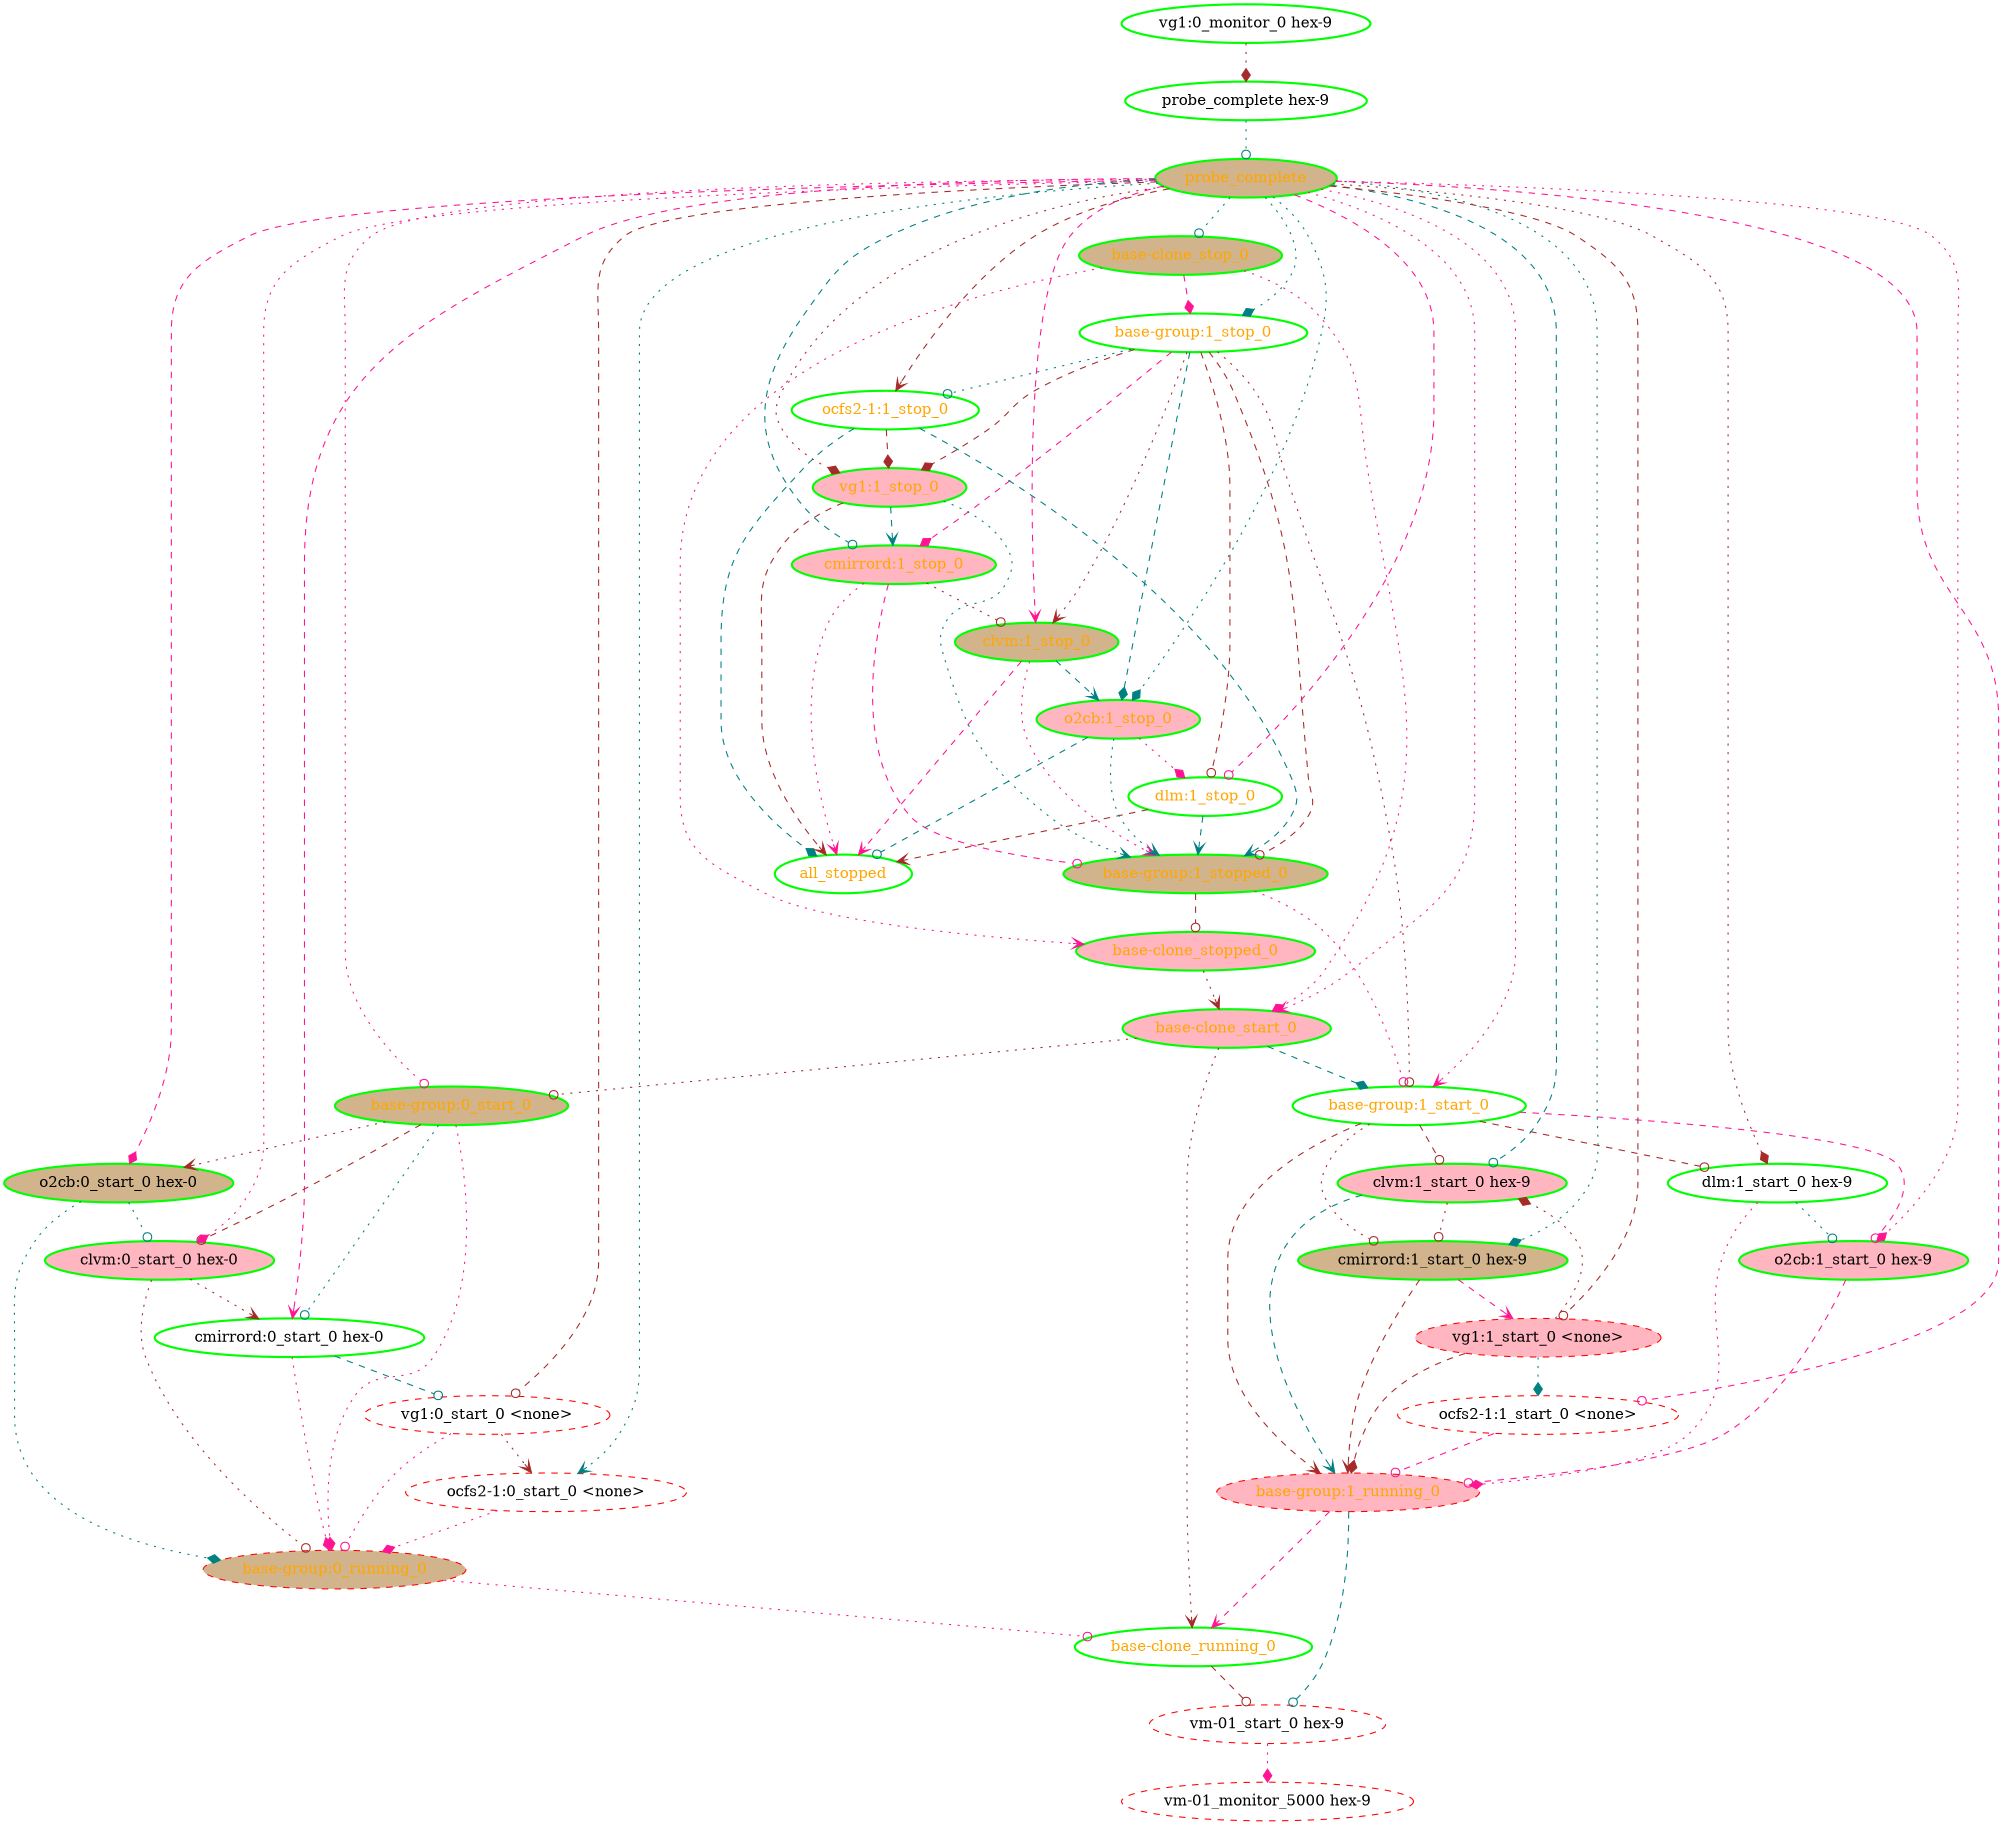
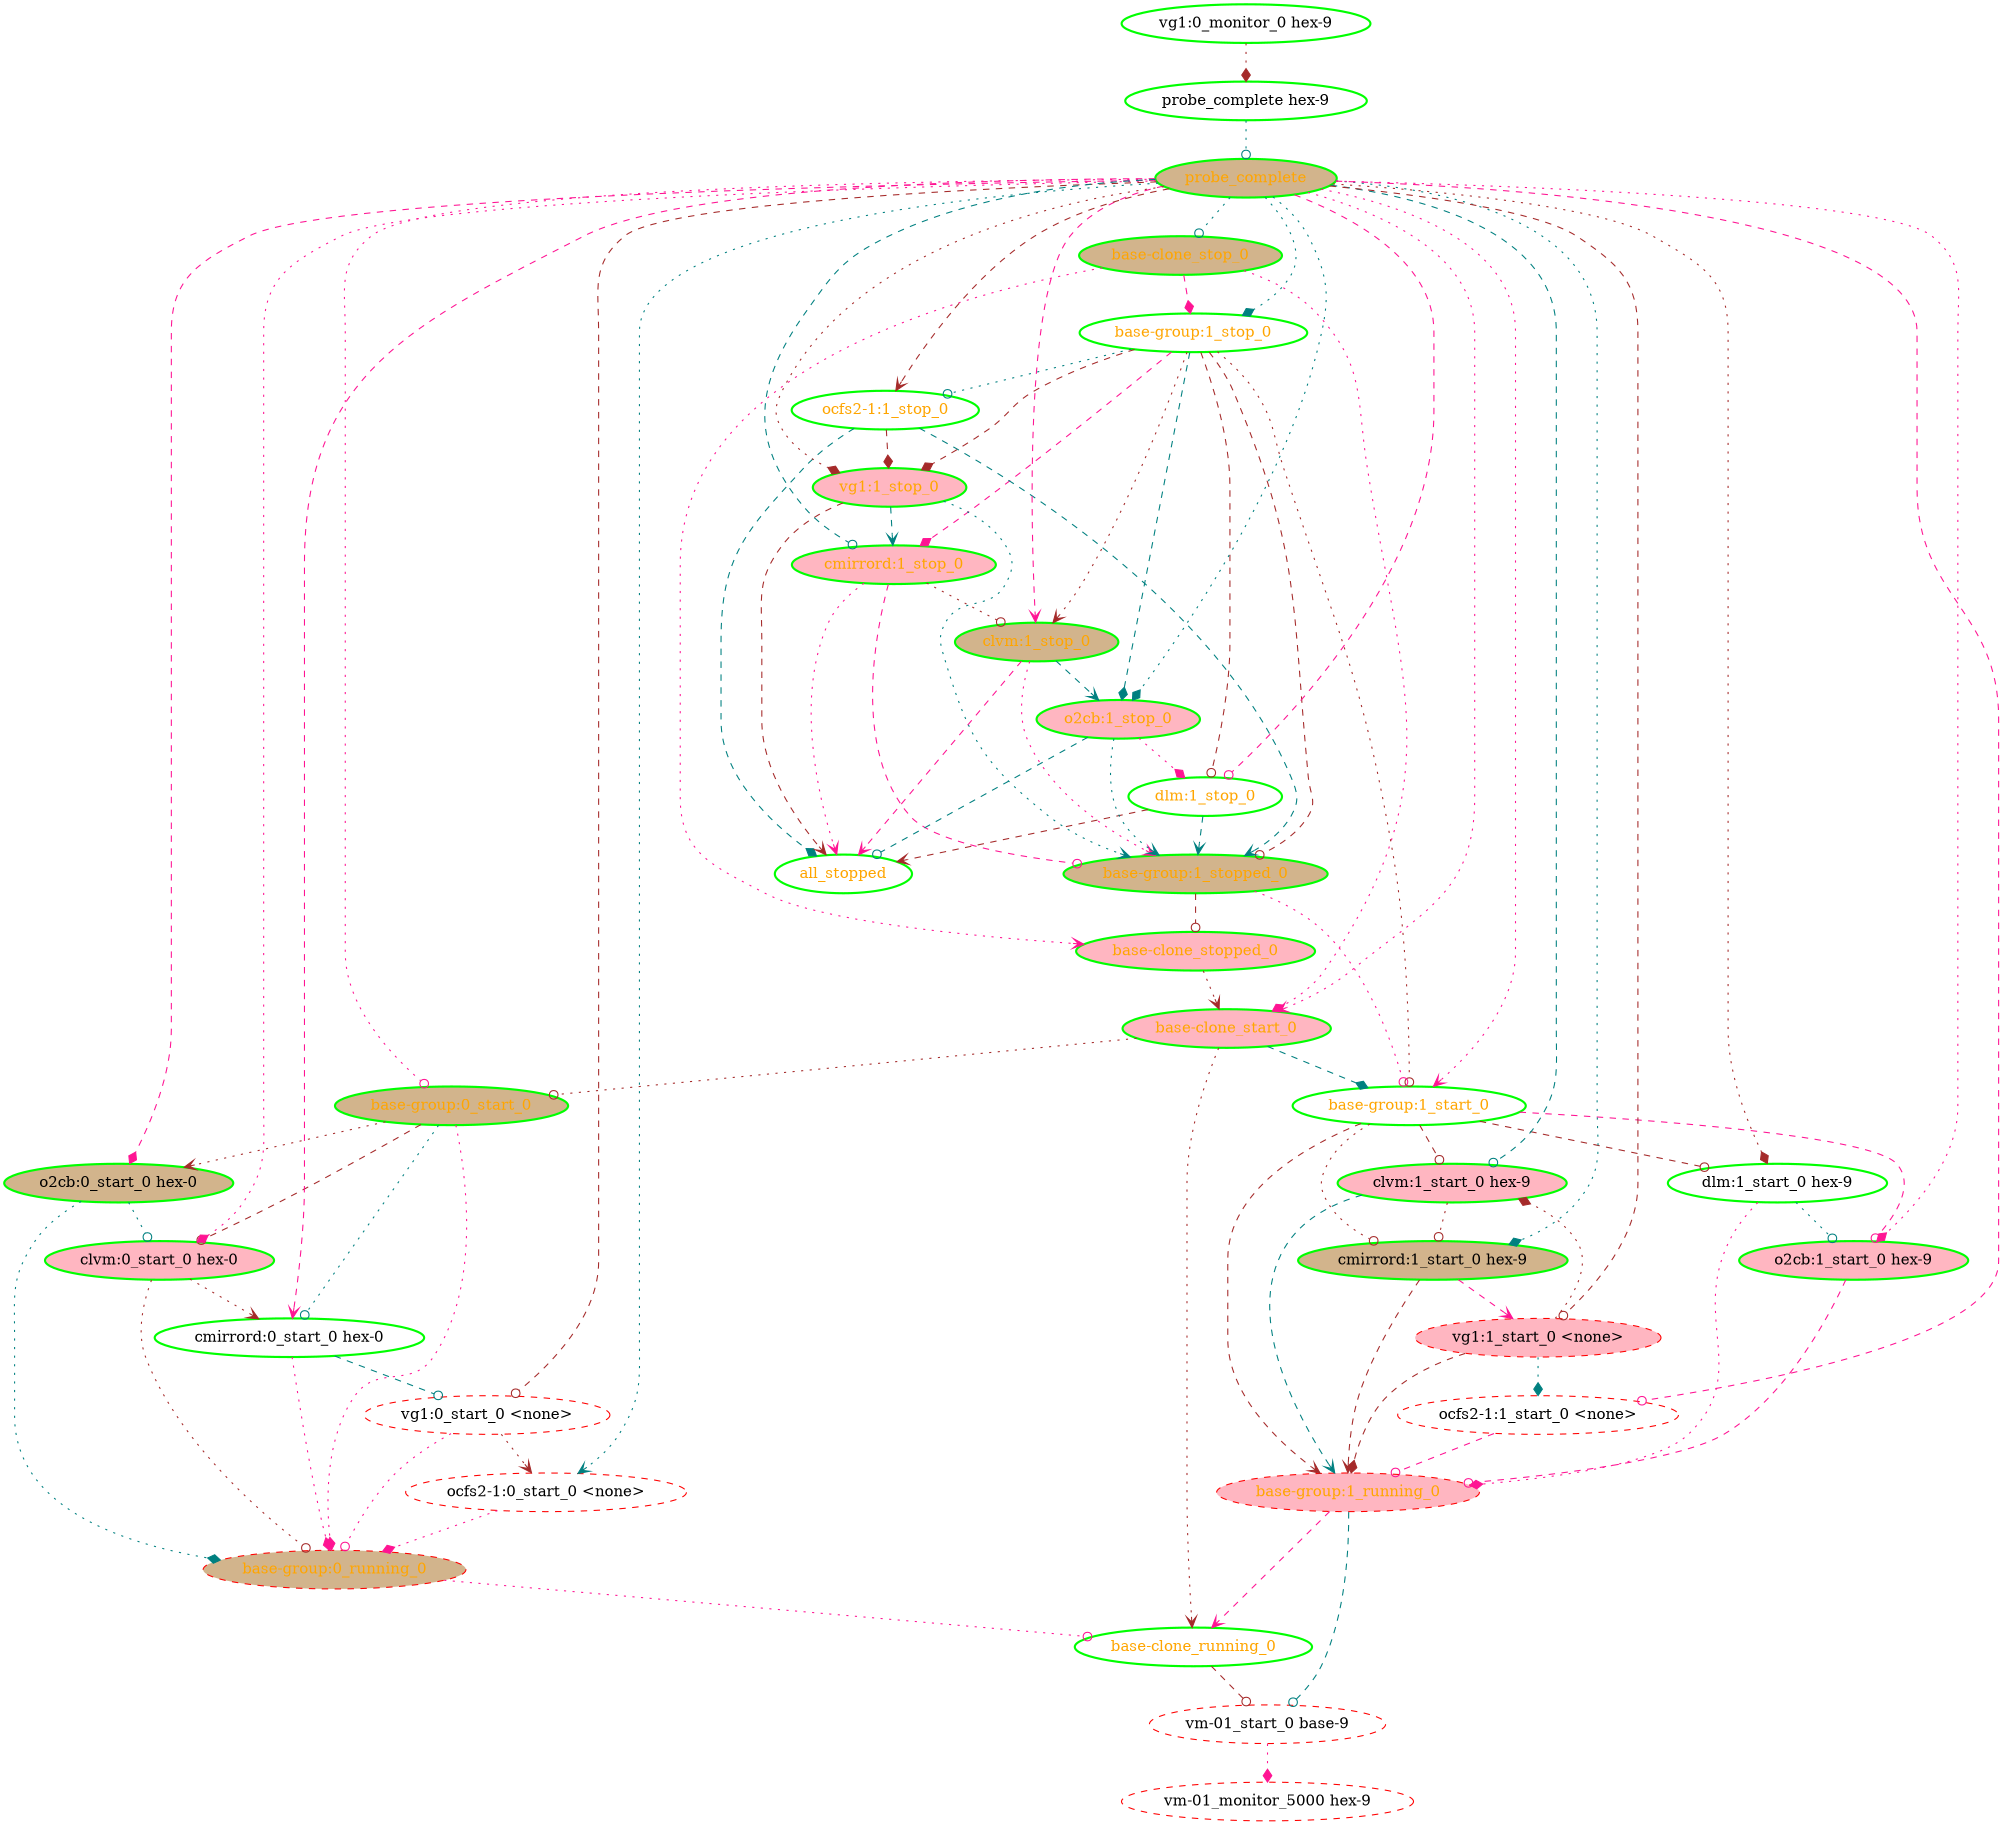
node "vm-01_start_0 hex-9": label "vm-01_start_0 hex-9" -> "vm-01_start_0 base-9"
